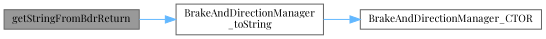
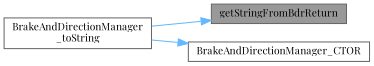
edge "getStringFromBdrReturn" -> "BrakeAndDirectionManager _toString": reversed
